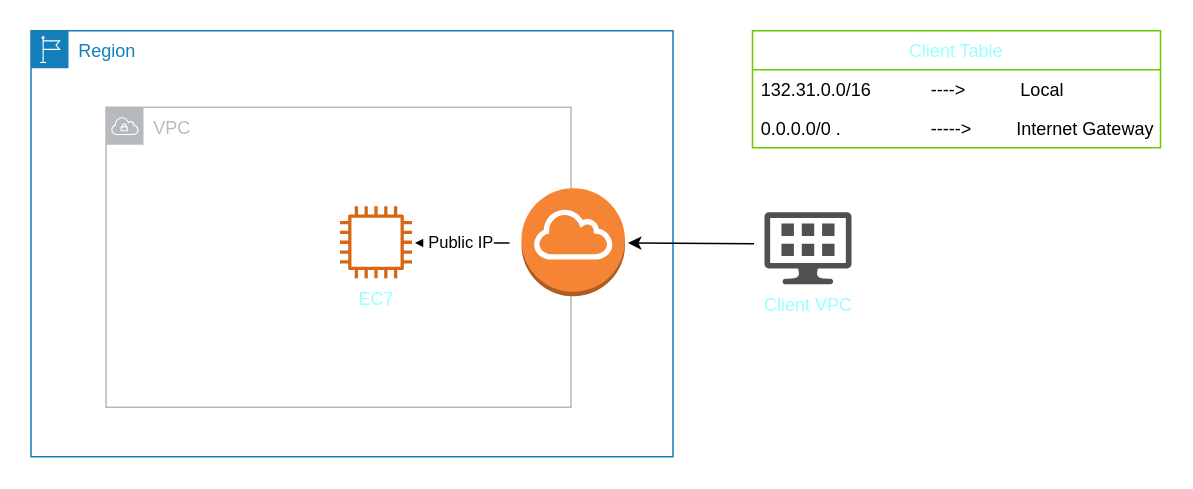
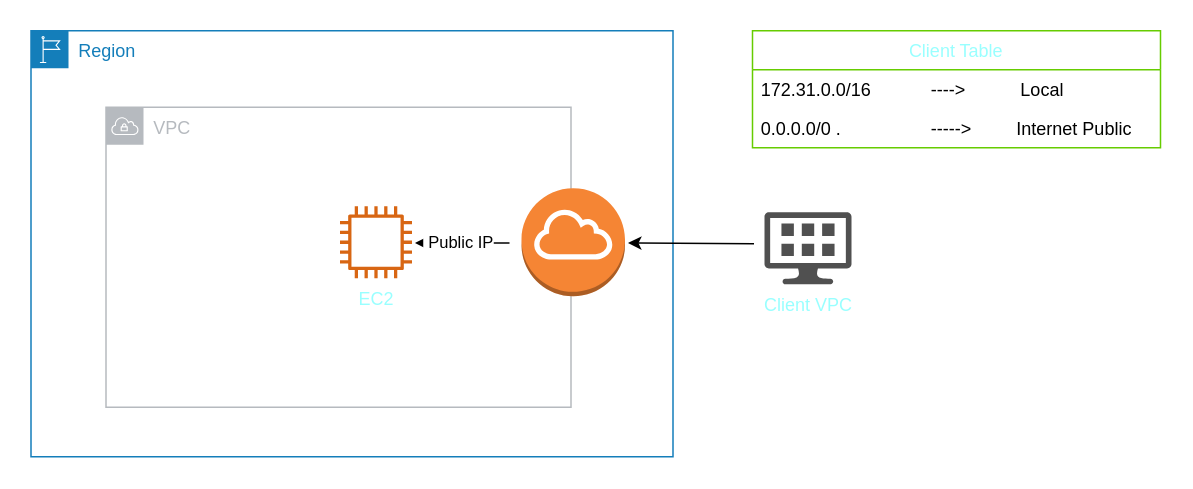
node "132.31.0.0/16 ----> Local": label "132.31.0.0/16 ----> Local" -> "172.31.0.0/16 ----> Local"
node "0.0.0.0/0 . -----> Internet Gateway": label "0.0.0.0/0 . -----> Internet Gateway" -> "0.0.0.0/0 . -----> Internet Public"
node "EC7": label "EC7" -> "EC2"
